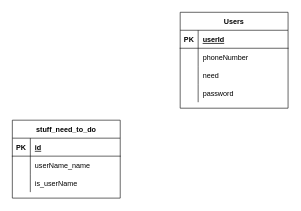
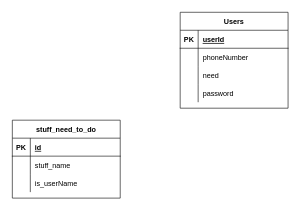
node "userName_name": label "userName_name" -> "stuff_name"
